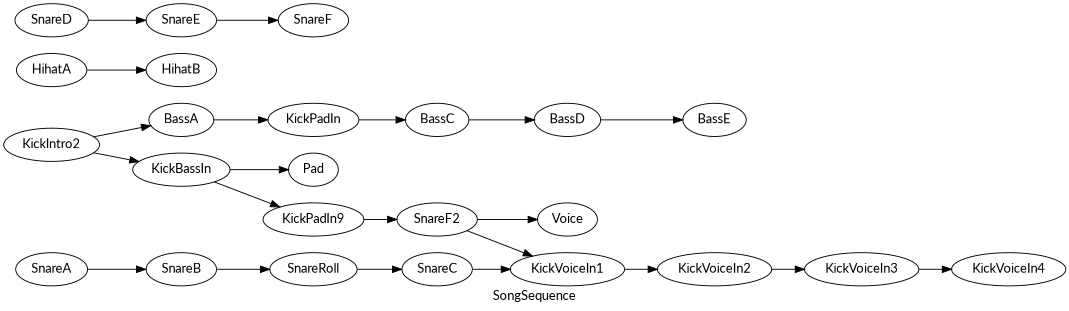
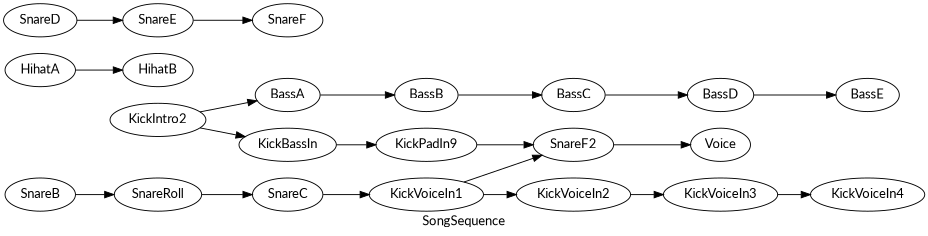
node "KickPadIn": label "KickPadIn" -> "BassB"
node "Pad": removed
edge "SnareF2" -> "KickVoiceIn1": reversed
node "SnareA": removed
